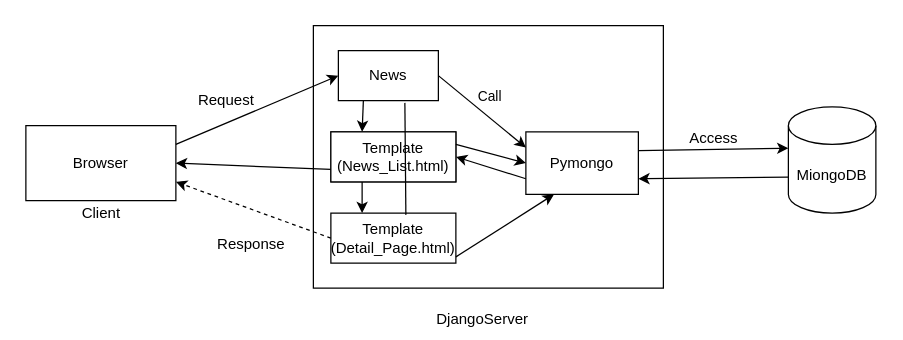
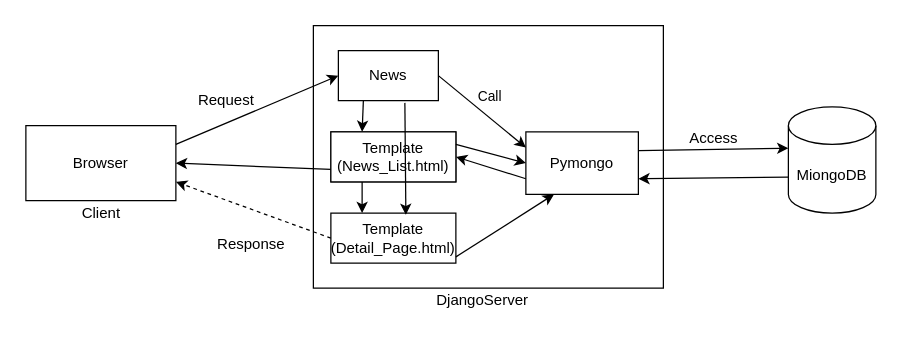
edge "News" -- "Template (Detail_Page.html)": arrowhead none -> classic
node "DjangoServer": moved (482, 319) -> (482, 301)
